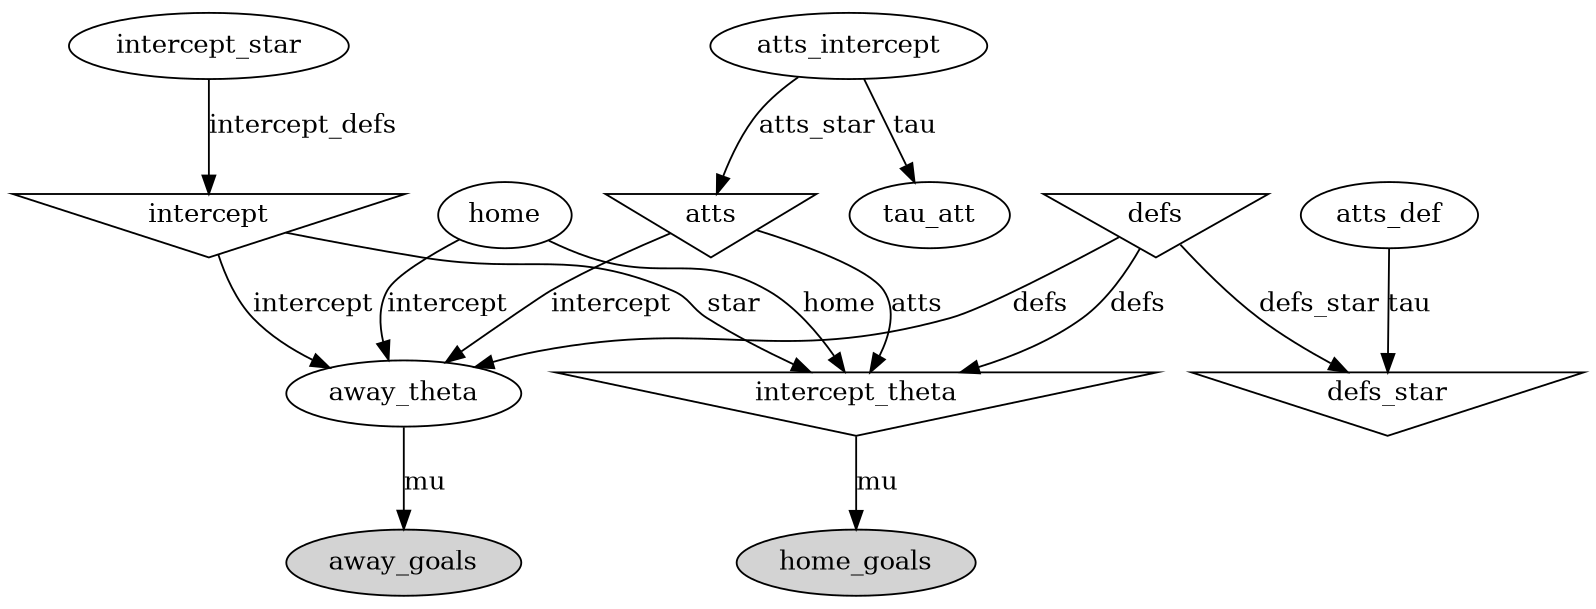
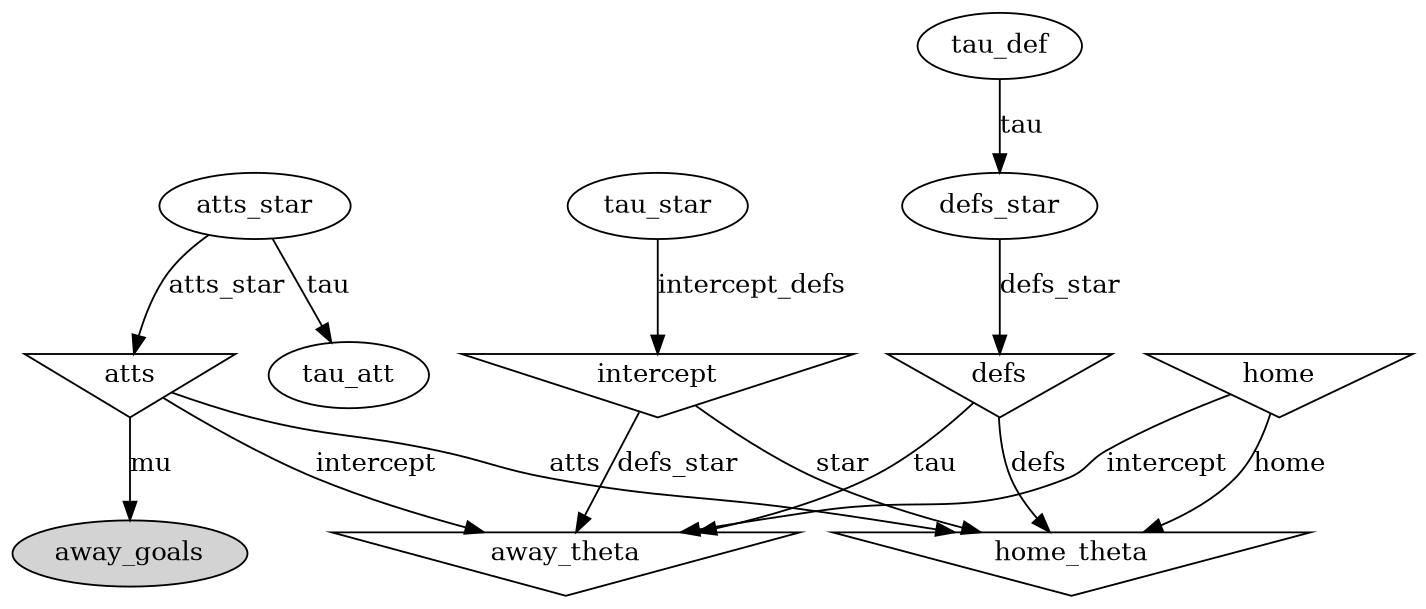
node "intercept_star": label "intercept_star" -> "tau_star"
node "atts_intercept": label "atts_intercept" -> "atts_star"
node "home": shape ellipse -> invtriangle
node "atts_def": label "atts_def" -> "tau_def"
edge "intercept" -> "away_theta": label "intercept" -> "defs_star"
edge "defs" -> "away_theta": label "defs" -> "tau"
edge "defs" -> "defs_star": reversed
node "away_theta": shape ellipse -> invtriangle
node "intercept_theta": label "intercept_theta" -> "home_theta"
node "defs_star": shape invtriangle -> ellipse
edge "away_theta" -> "away_goals": now "atts" -> "away_goals"
node "home_goals": removed
